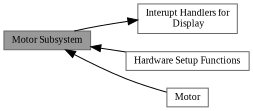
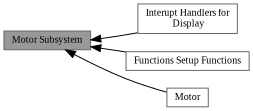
edge "Motor Subsystem" -> "Interupt Handlers for Display": reversed
node "Hardware Setup Functions": label "Hardware Setup Functions" -> "Functions Setup Functions"
